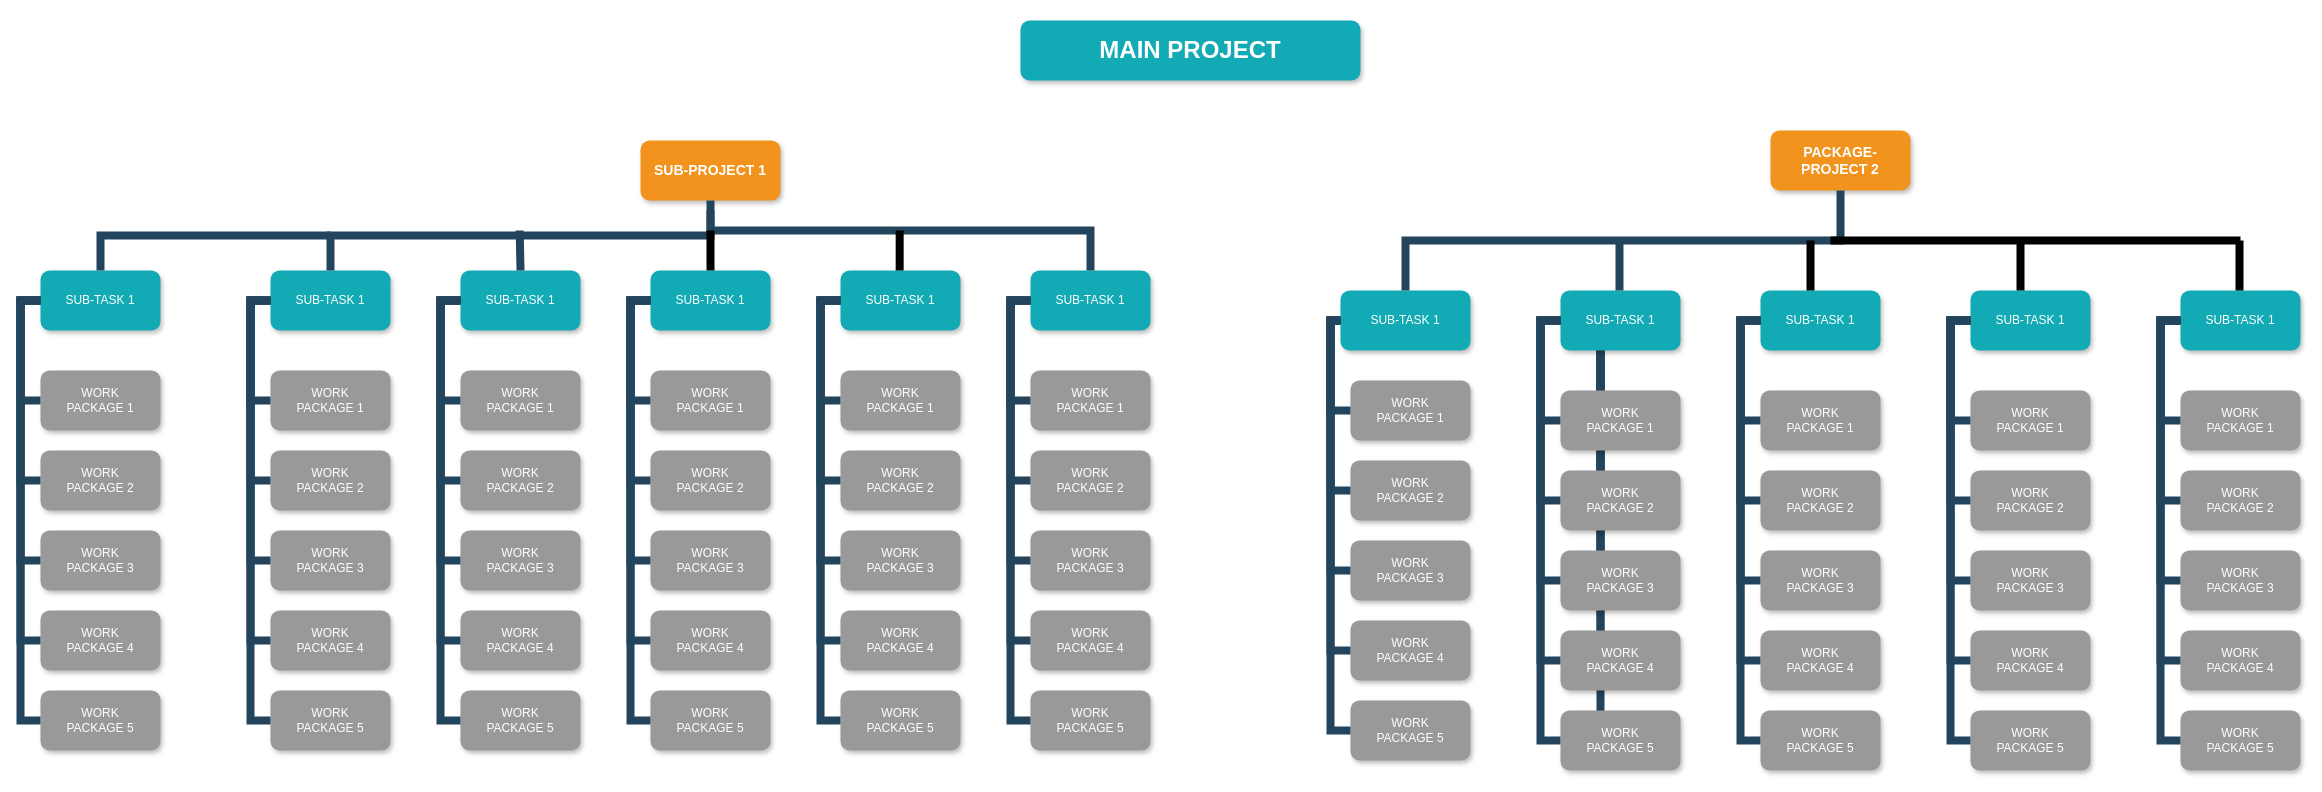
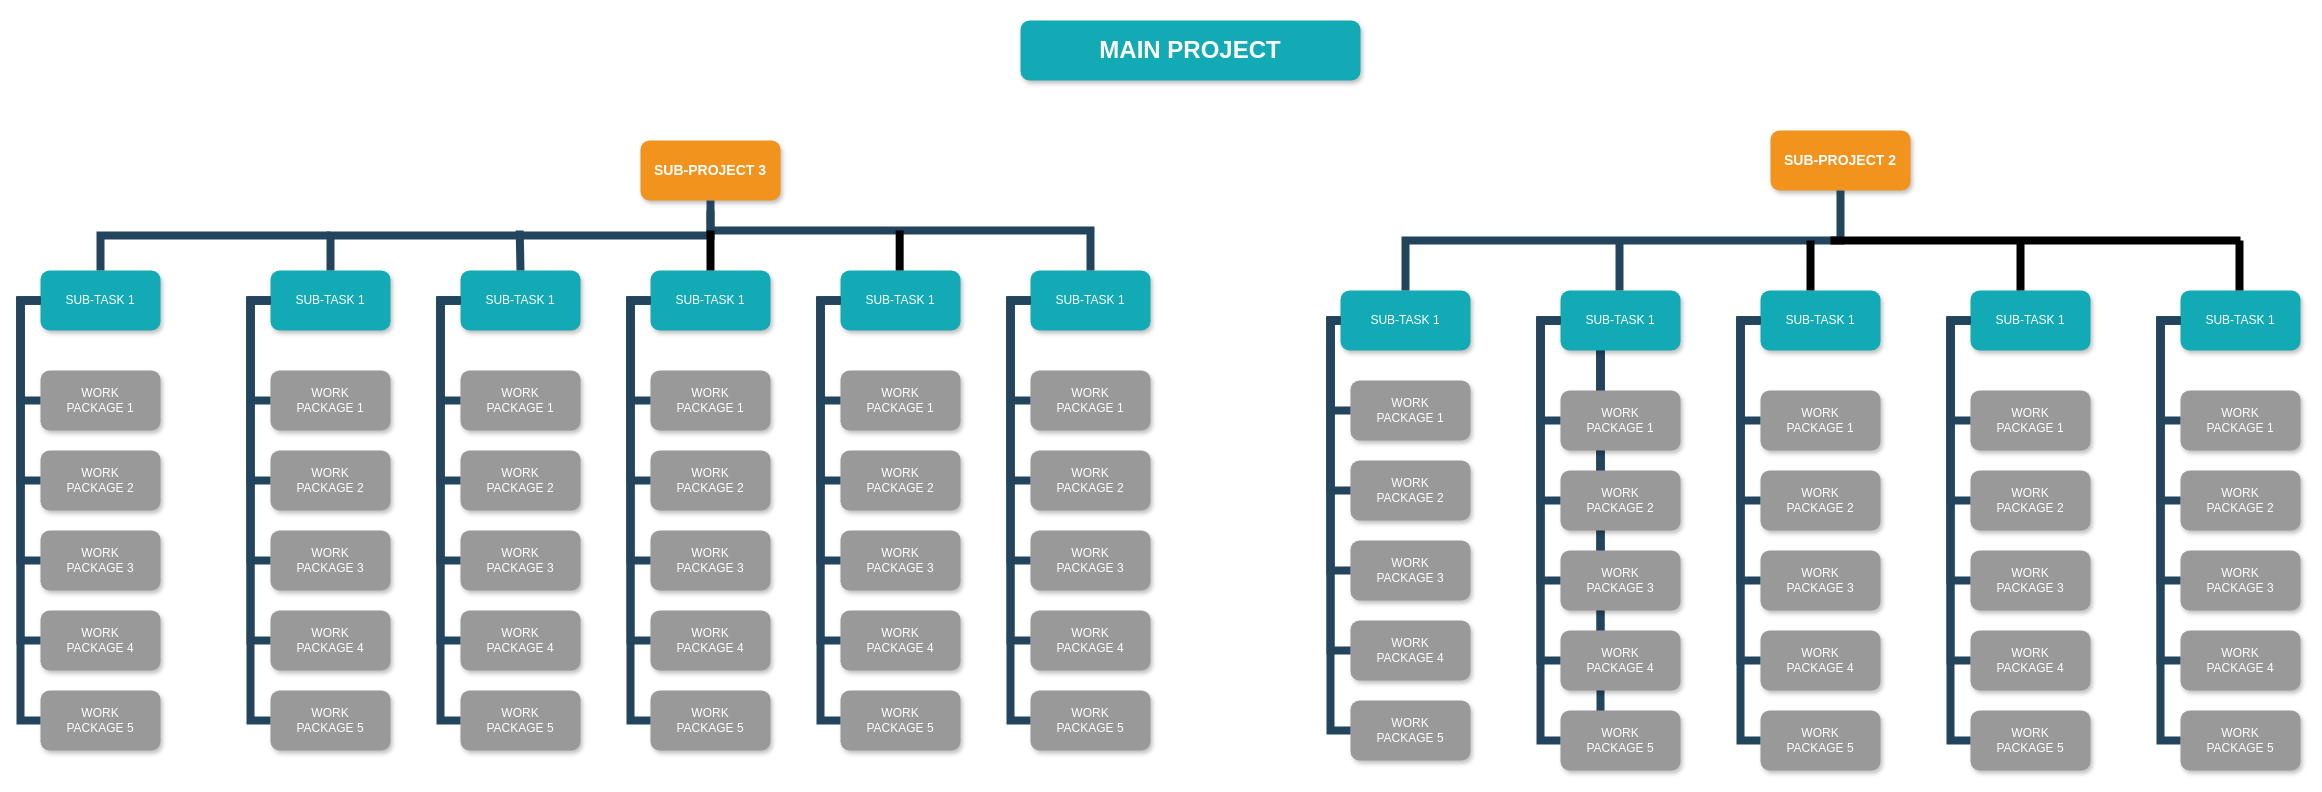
node "PACKAGE-PROJECT 2": label "PACKAGE-PROJECT 2" -> "SUB-PROJECT 2"
node "SUB-PROJECT 1": label "SUB-PROJECT 1" -> "SUB-PROJECT 3"
